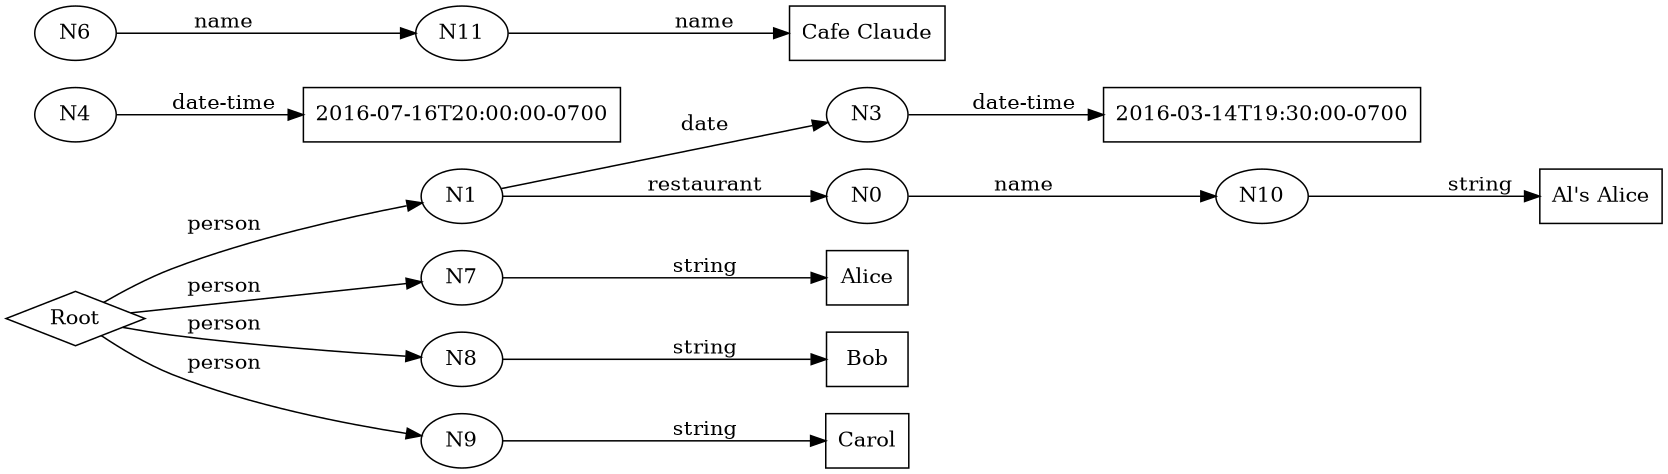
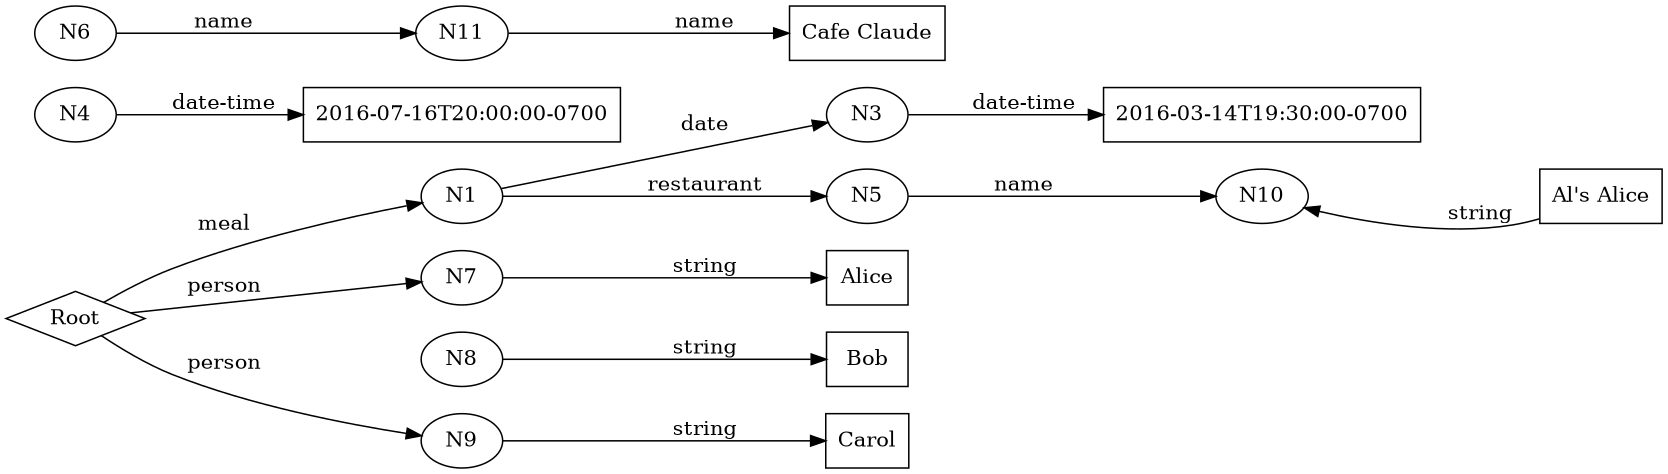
node "N0": label "N0" -> "N5"
edge "N10" -> "Al's Alice": reversed
edge "Root" -> "N1": label "person" -> "meal"
edge "Root" -> "N8": removed, label "person"
